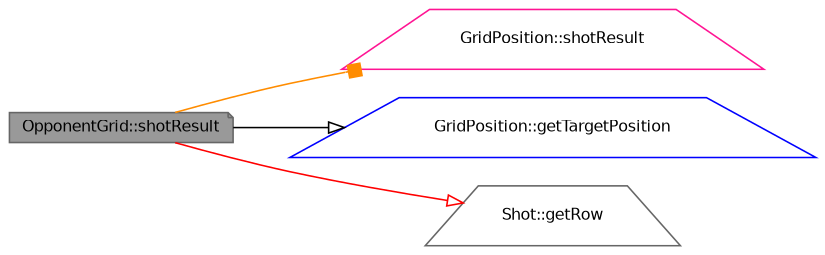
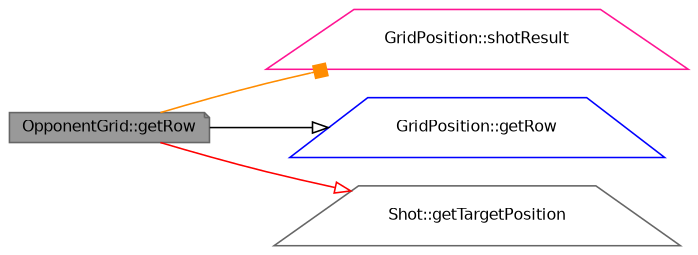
node "OpponentGrid::shotResult": label "OpponentGrid::shotResult" -> "OpponentGrid::getRow"
node "GridPosition::getTargetPosition": label "GridPosition::getTargetPosition" -> "GridPosition::getRow"
node "Shot::getRow": label "Shot::getRow" -> "Shot::getTargetPosition"
